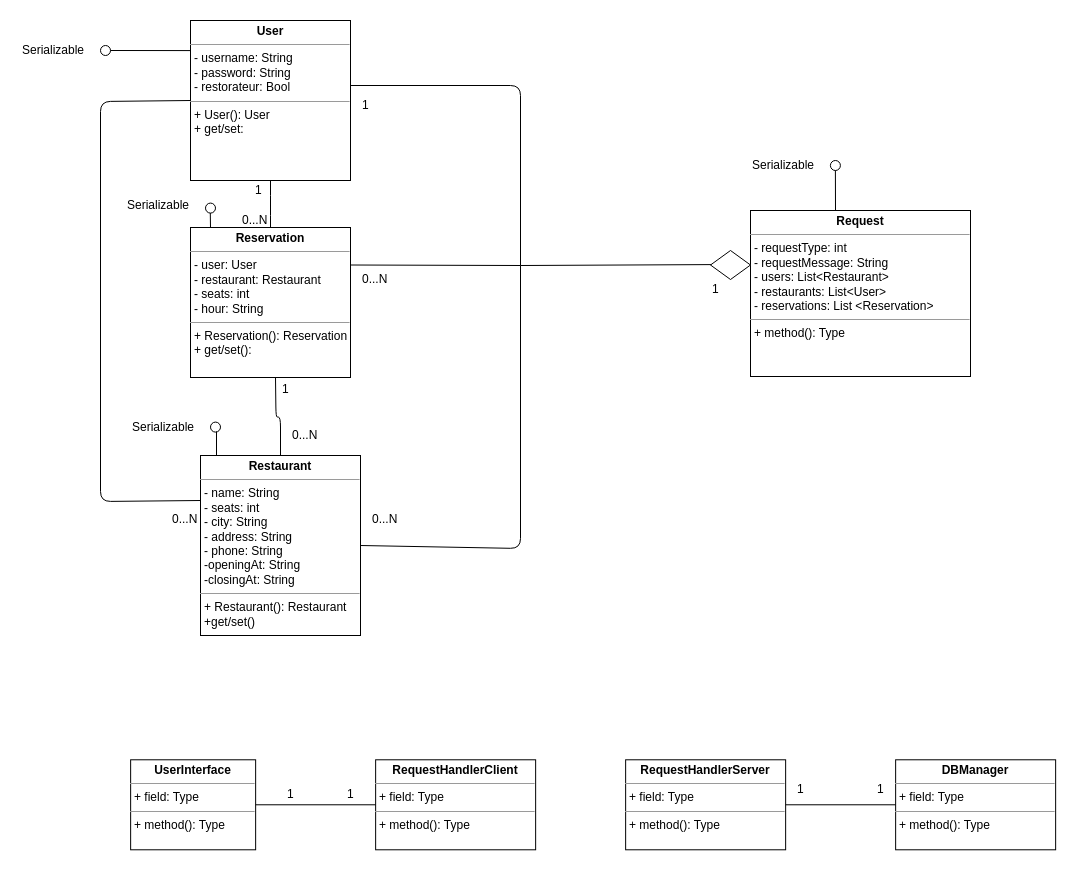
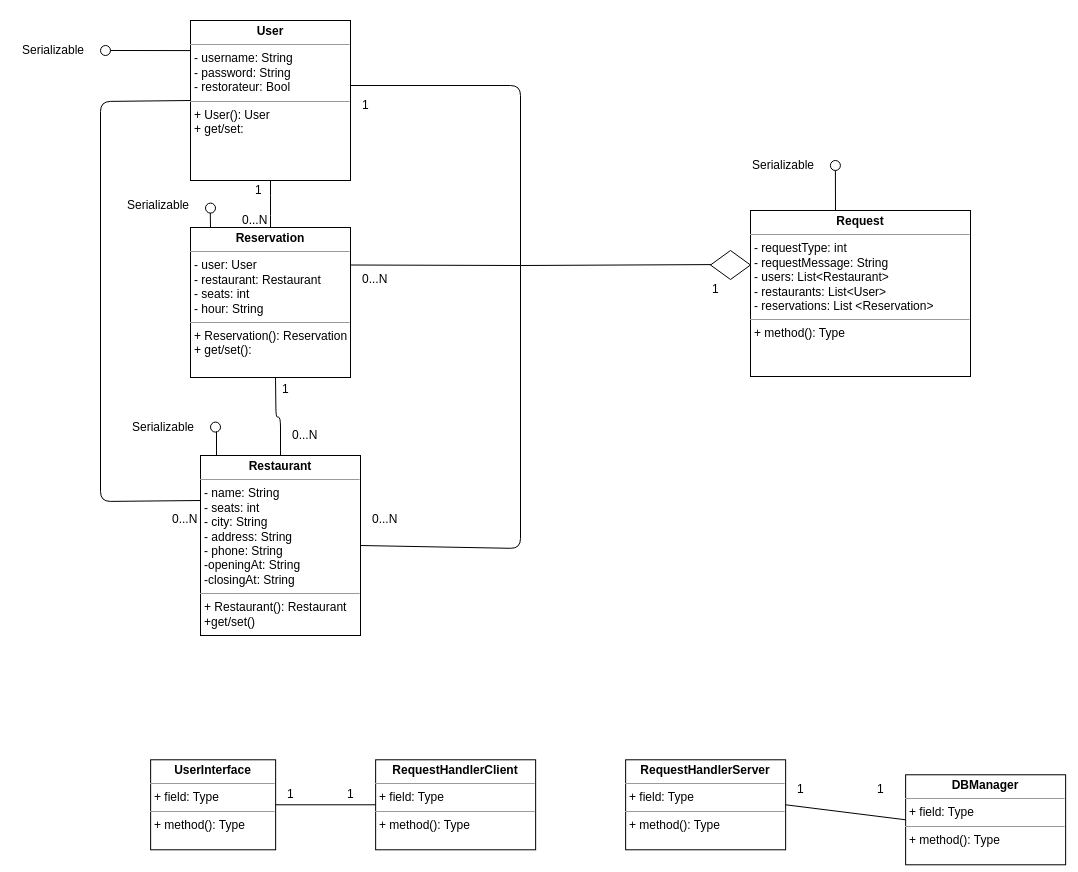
node "UserInterface + field: Type + method(): Type": moved (193, 805) -> (213, 805)
node "DBManager + field: Type + method(): Type": moved (976, 805) -> (986, 820)
